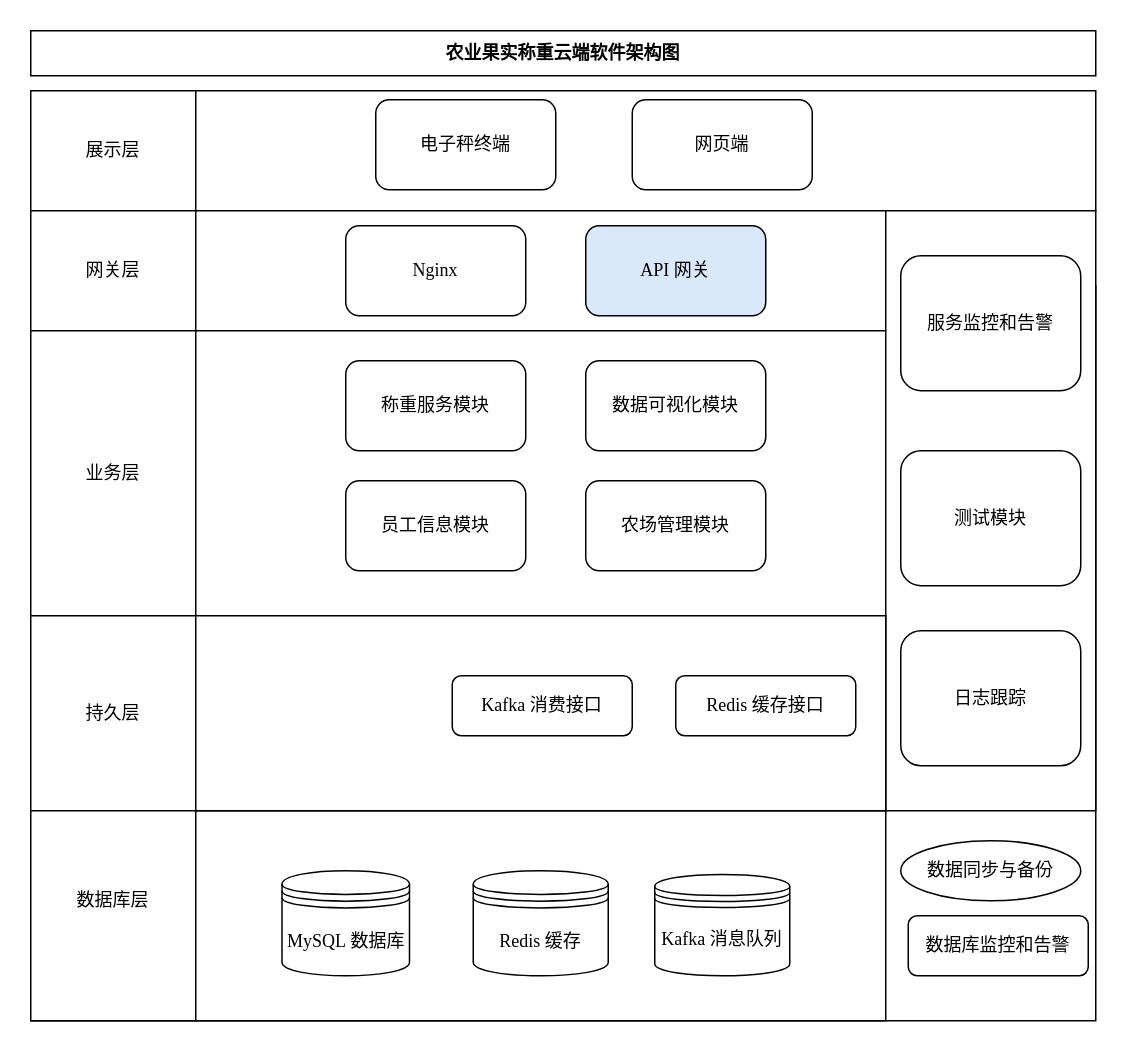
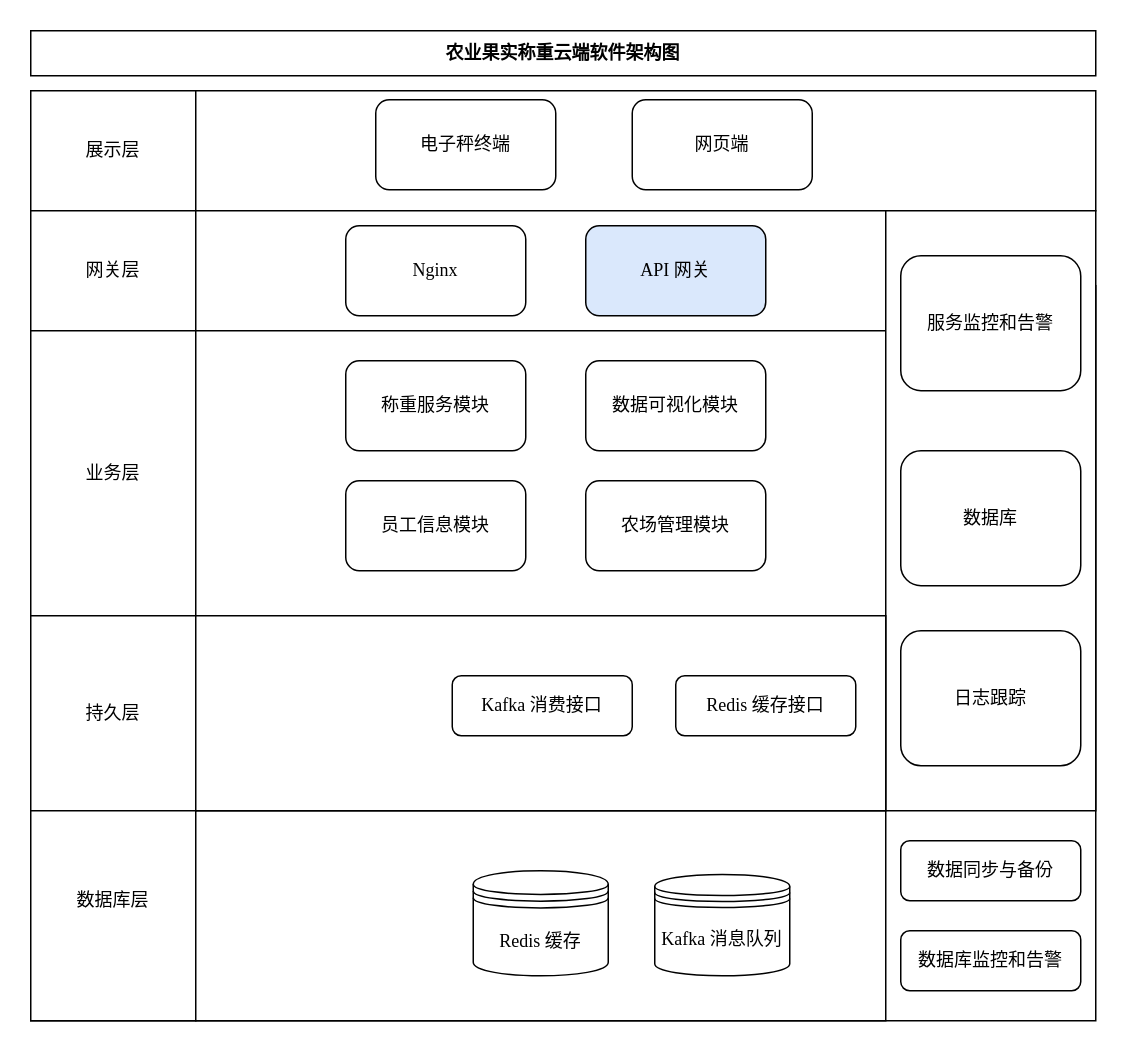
node "测试模块": label "测试模块" -> "数据库"
node "数据同步与备份": shape ellipse -> rounded rectangle
node "MySQL 数据库": removed
node "数据库监控和告警": moved (998, 946) -> (991, 961)
